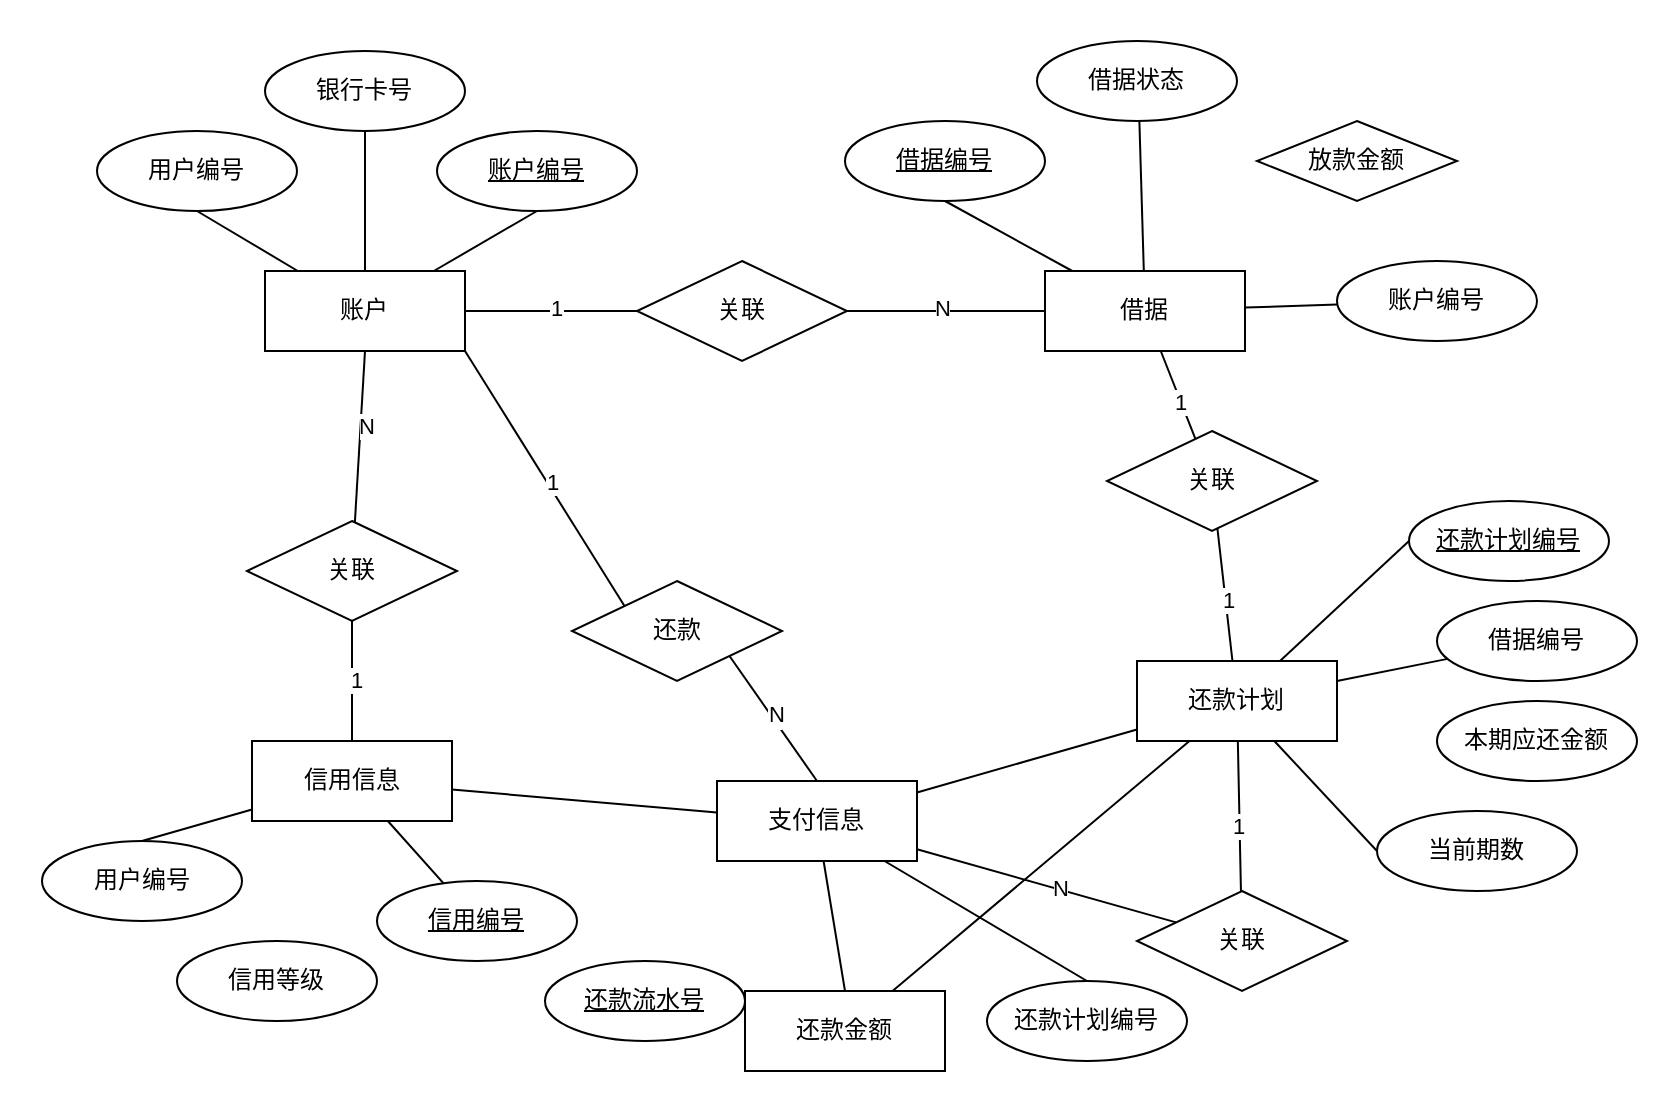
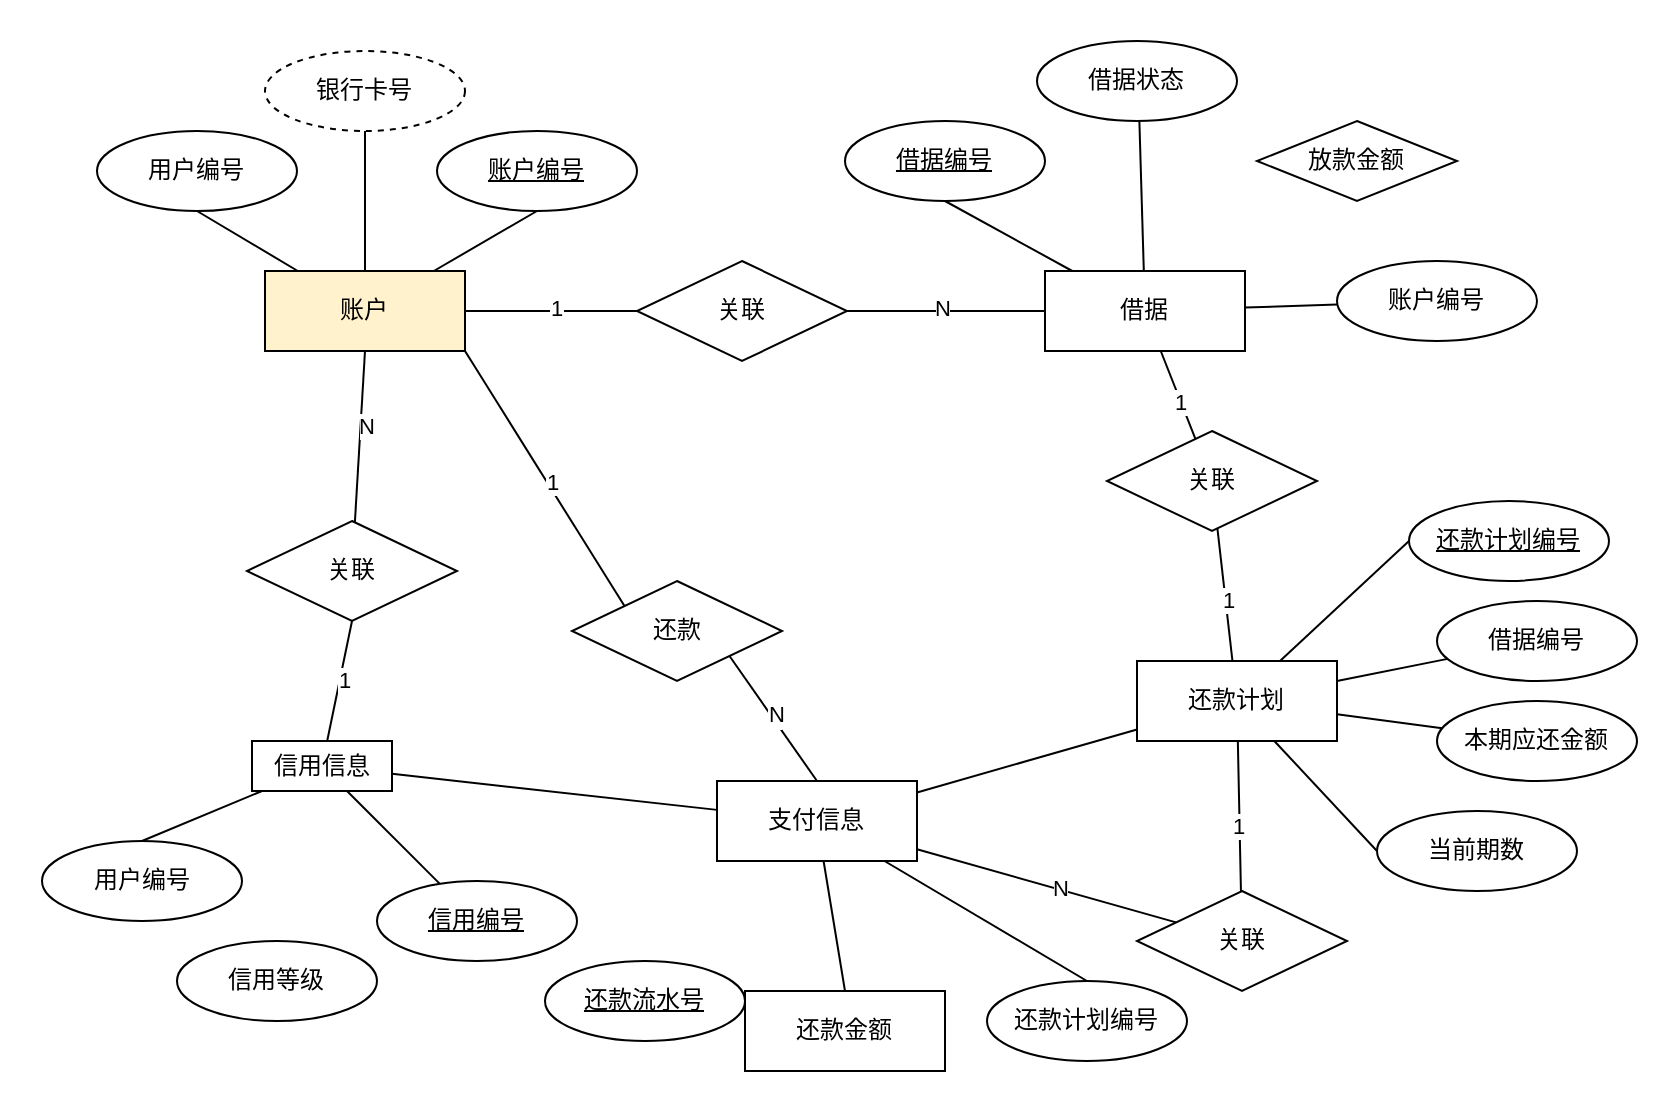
node "银行卡号": style solid -> dashed
node "账户": fillcolor #ffffff -> #fff2cc
node "信用信息": size 200x80 -> 140x50
edge "还款计划" -- "还款金额": now "还款计划" -- "本期应还金额"
